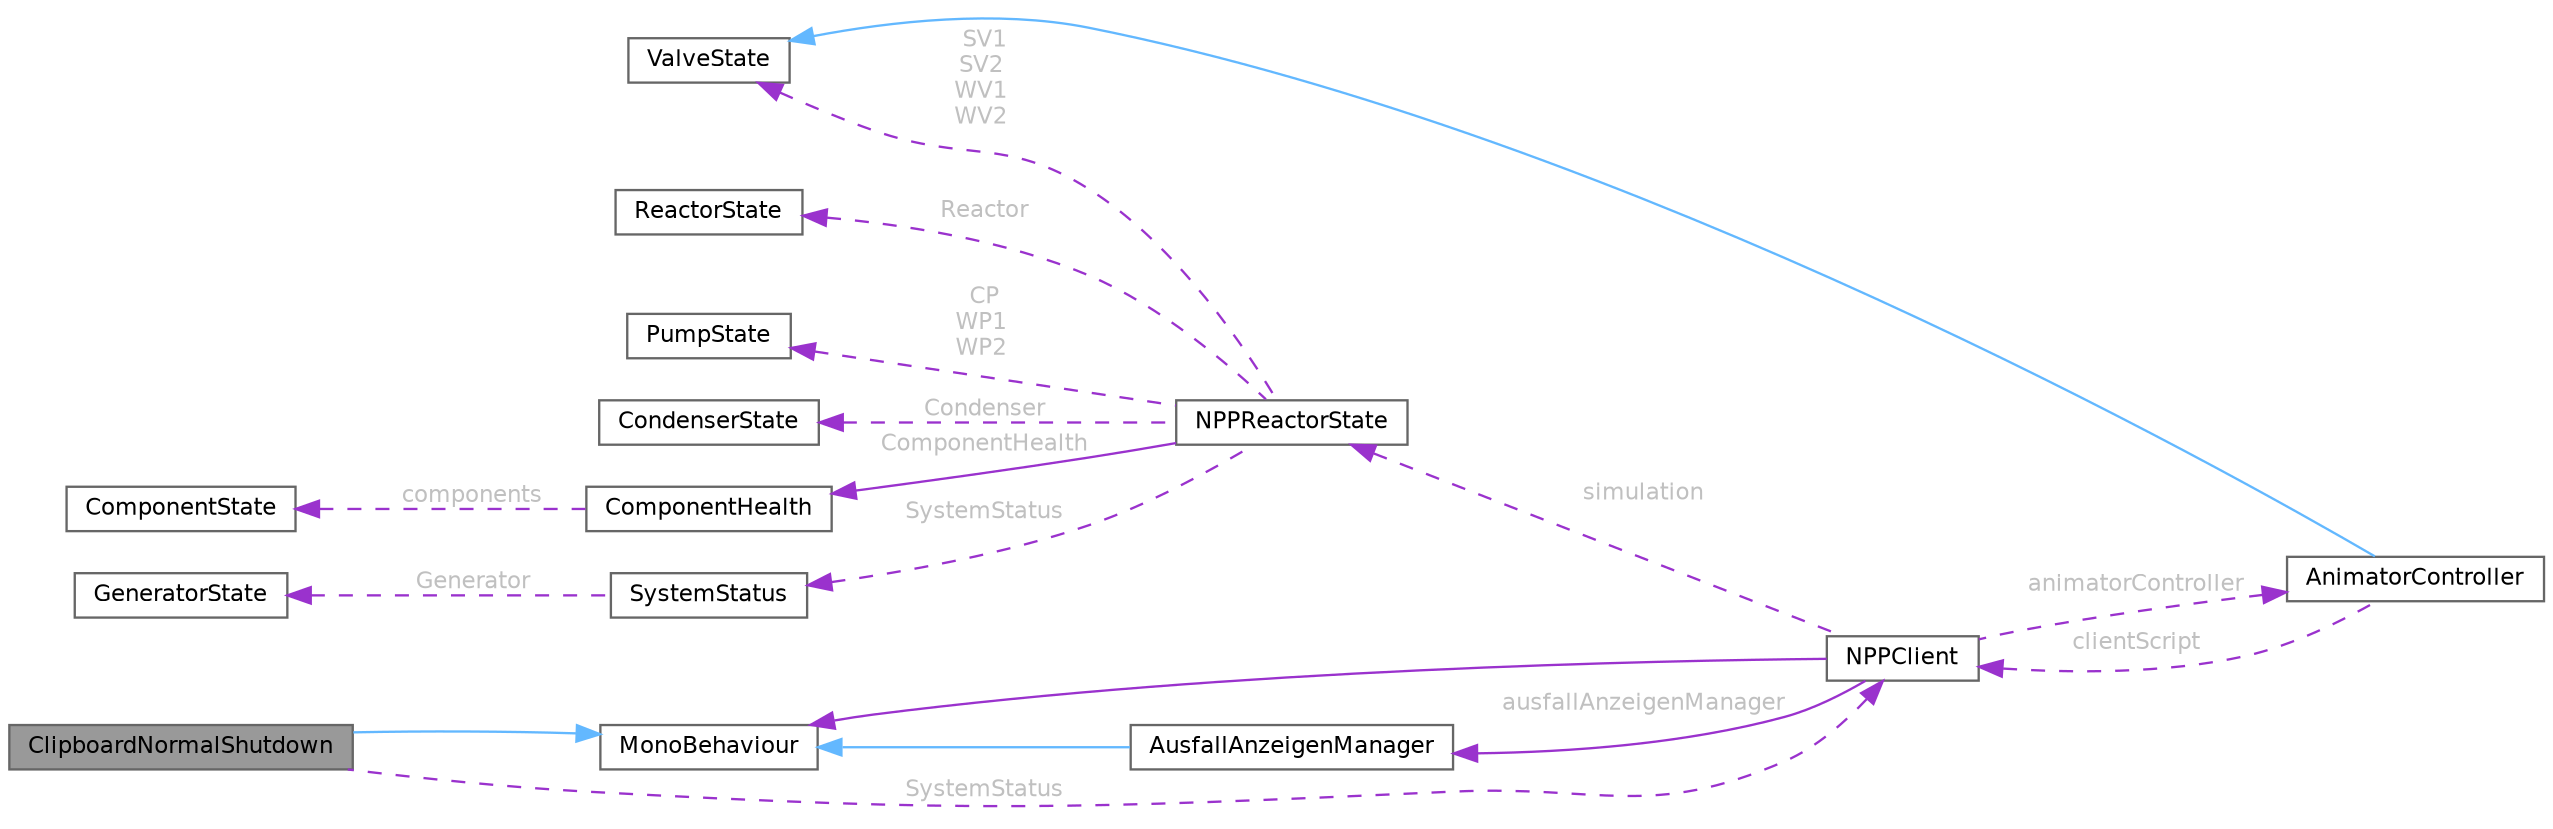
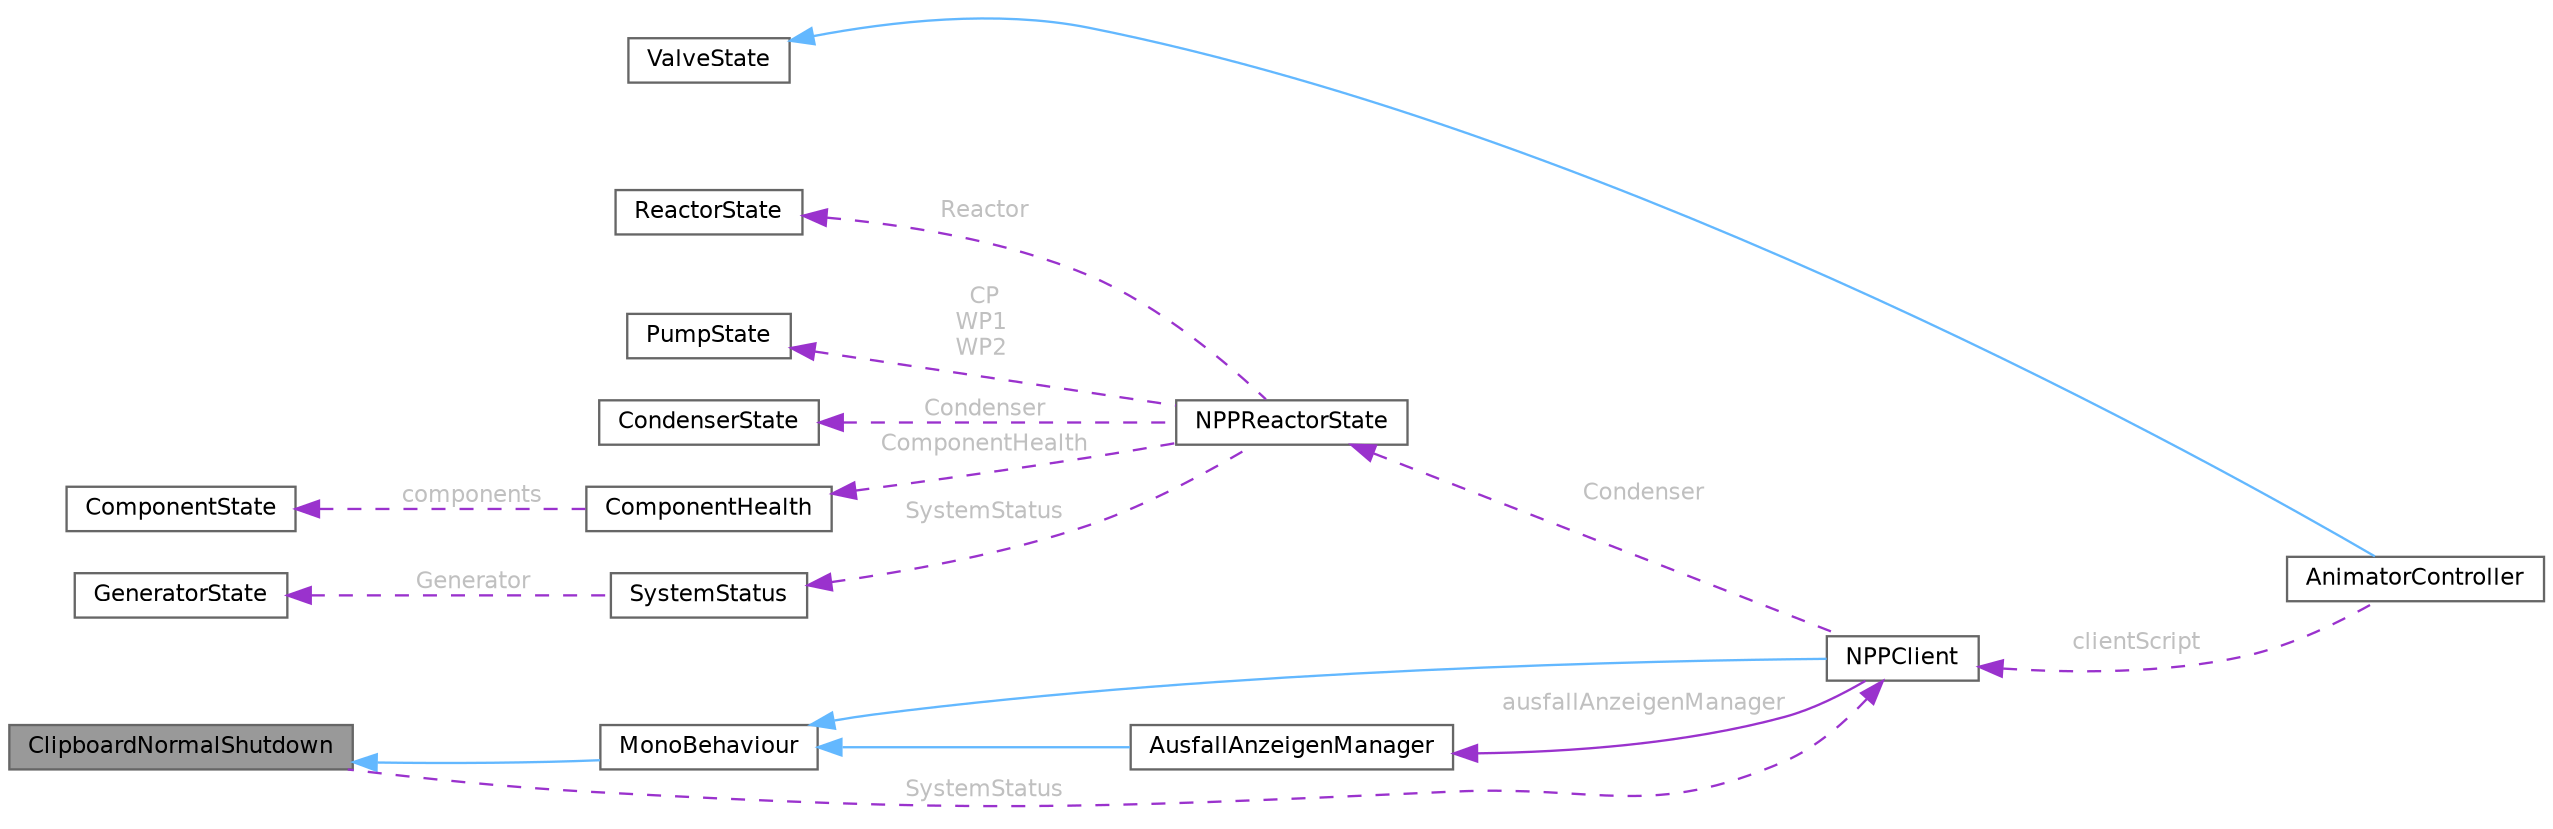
edge "NPPReactorState" -> "ValveState": removed, label "SV1 SV2 WV1 WV2"
edge "NPPReactorState" -> "ComponentHealth": style solid -> dashed
edge "NPPClient" -> "NPPReactorState": label " simulation" -> " Condenser"
edge "NPPClient" -> "AnimatorController": removed, label "animatorController"
edge "NPPClient" -> "MonoBehaviour": color darkorchid3 -> steelblue1
edge "ClipboardNormalShutdown" -> "MonoBehaviour": reversed
